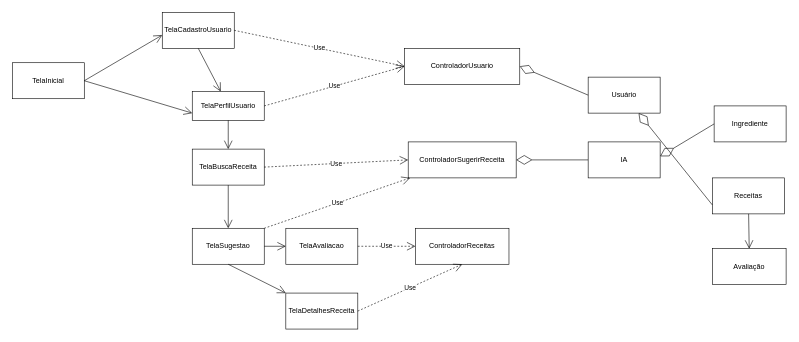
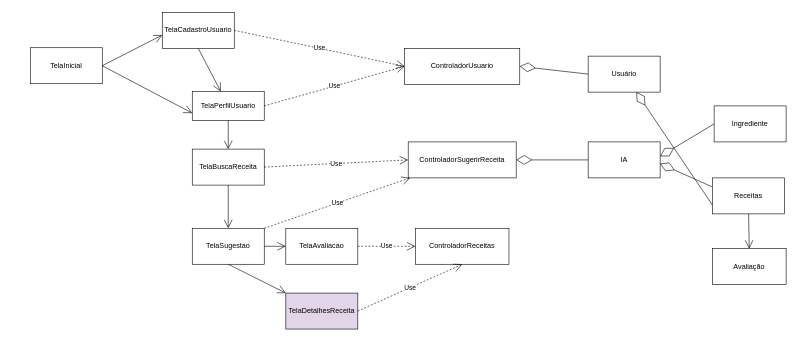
node "TelaInicial": moved (48, 81) -> (66, 66)
node "Usuário": moved (624, 95) -> (624, 74)
edge "Receitas" -> "IA": added
node "TelaDetalhesReceita": fillcolor #ffffff -> #e1d5e7
